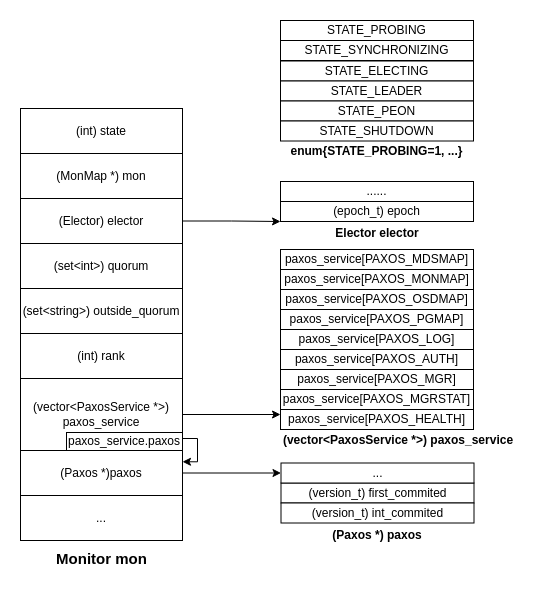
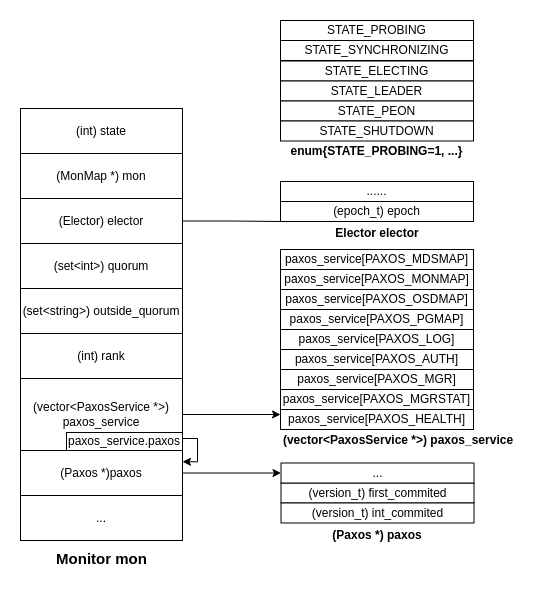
edge "(Elector) elector" -> "(epoch_t) epoch": arrowhead classic -> none
